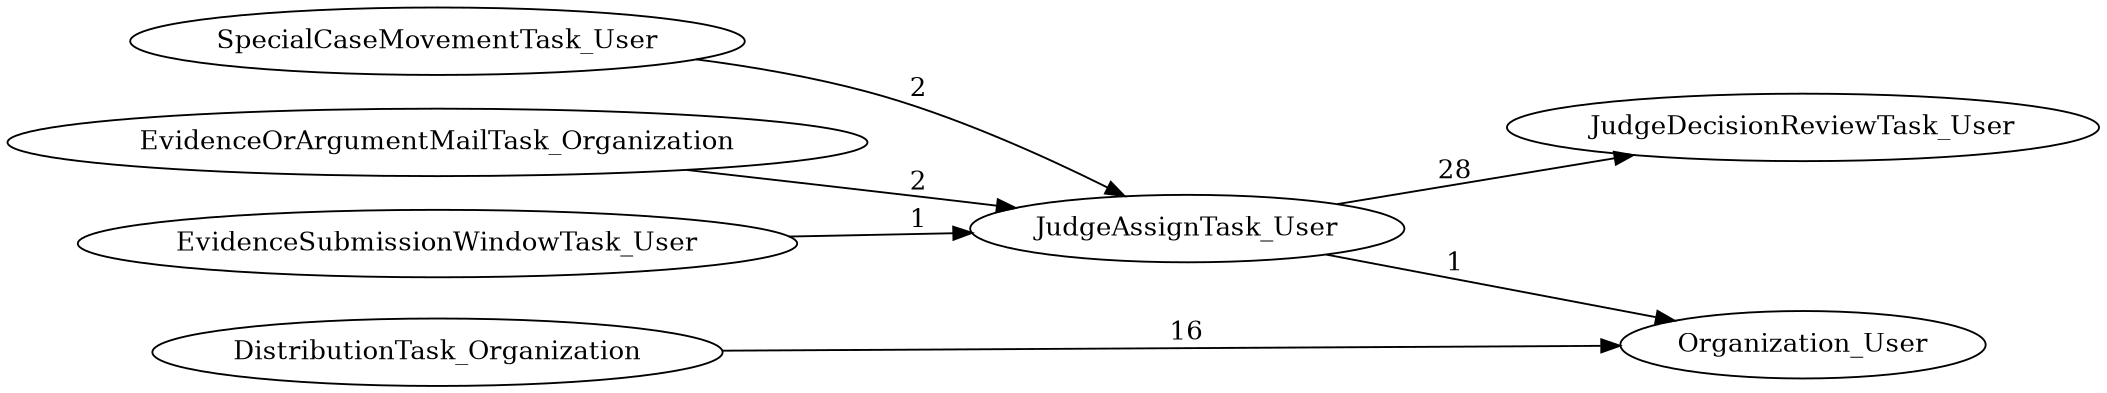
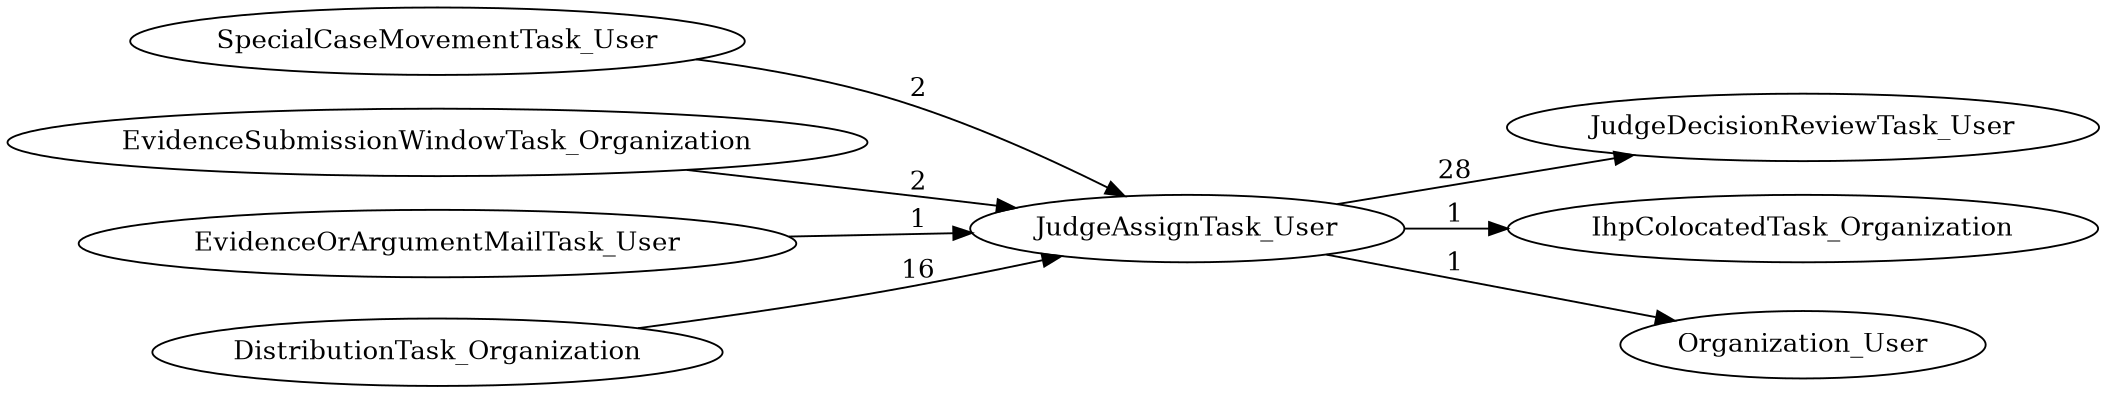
node "EvidenceOrArgumentMailTask_Organization": label "EvidenceOrArgumentMailTask_Organization" -> "EvidenceSubmissionWindowTask_Organization"
node "IhpColocatedTask_Organization": added
node "EvidenceSubmissionWindowTask_User": label "EvidenceSubmissionWindowTask_User" -> "EvidenceOrArgumentMailTask_User"
edge "DistributionTask_Organization" -> "Organization_User": now "DistributionTask_Organization" -> "JudgeAssignTask_User"
